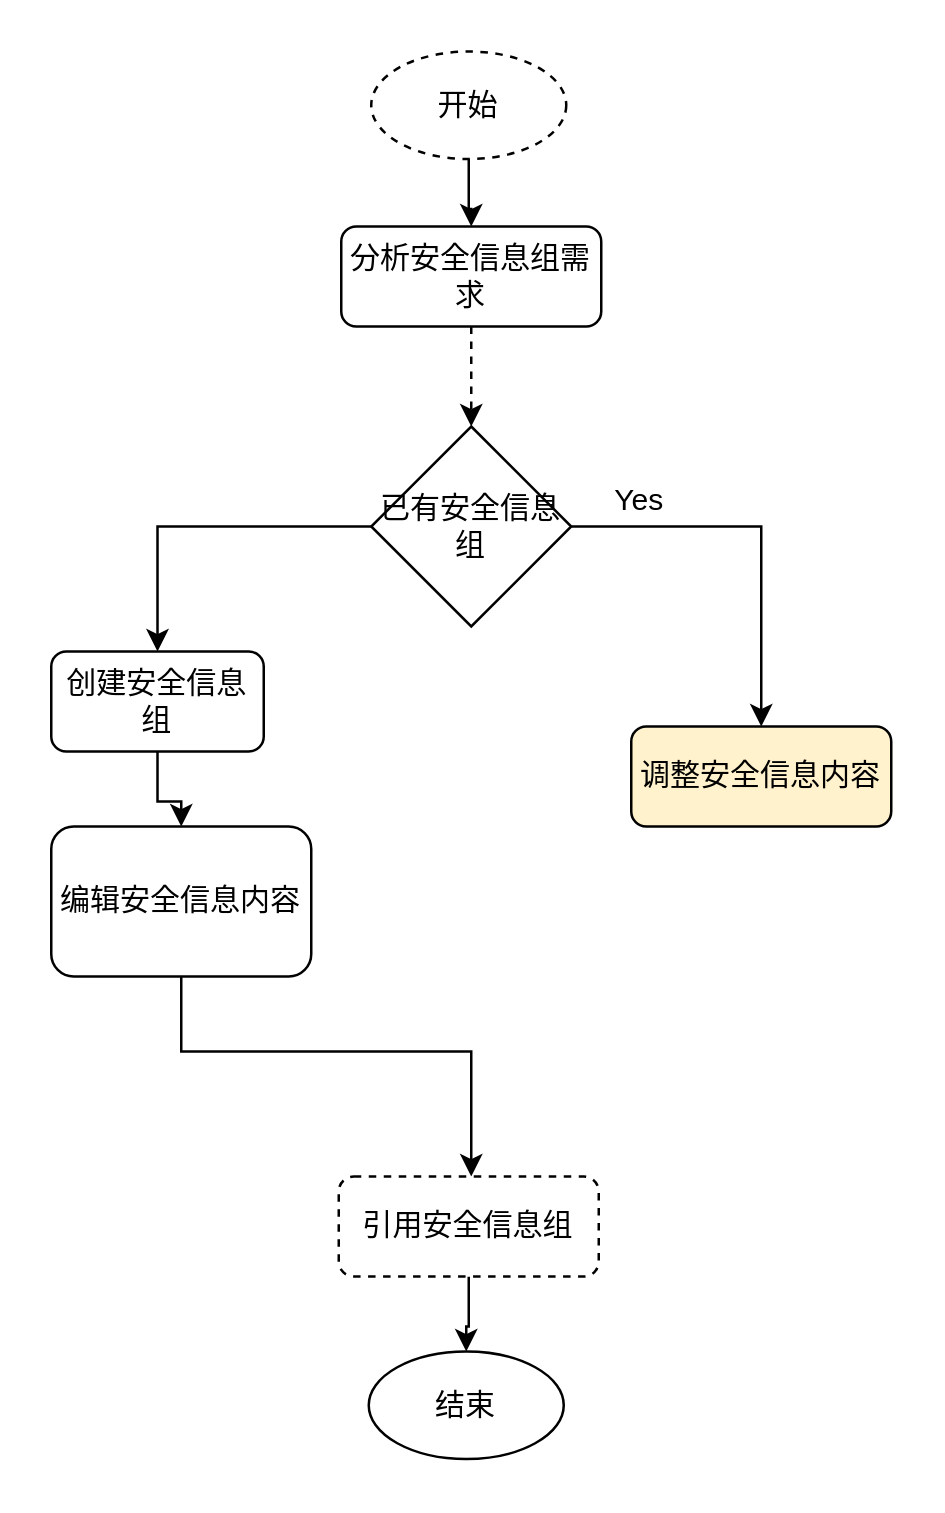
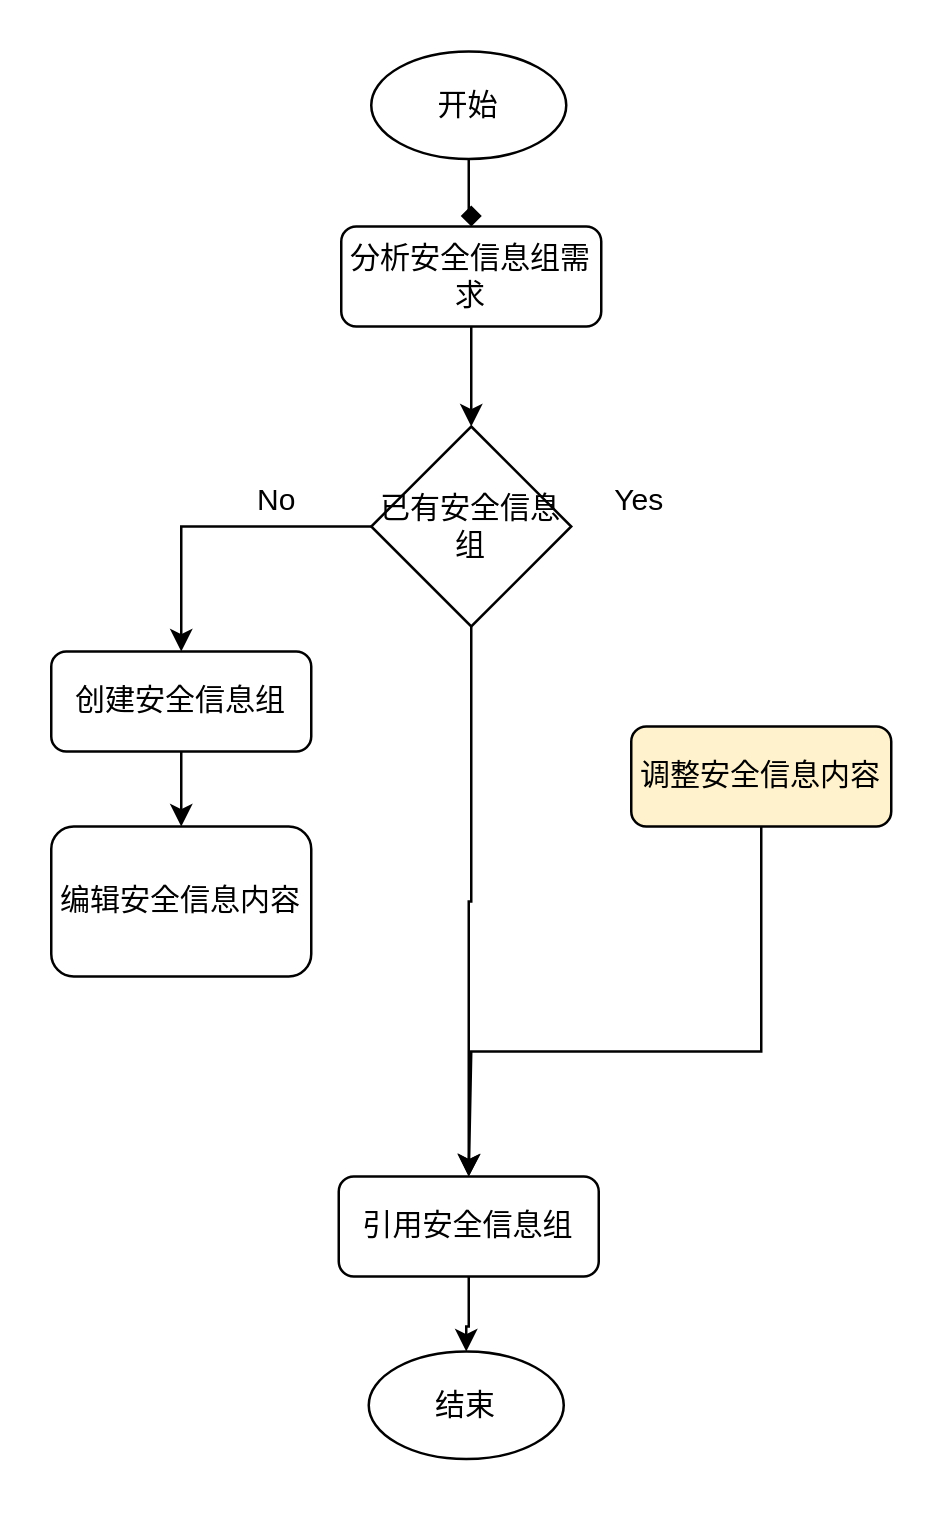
node "开始": style dashed -> solid
edge "开始" -> "分析安全信息组需求": arrowhead classic -> diamond
edge "分析安全信息组需求" -> "已有安全信息组": style dashed -> solid
node "No": added
edge "已有安全信息组" -> "调整安全信息内容": now "已有安全信息组" -> "引用安全信息组"
node "创建安全信息组": size 213x100 -> 260x100
edge "编辑安全信息内容" -> "引用安全信息组": removed
edge "调整安全信息内容" -> "引用安全信息组": added
node "引用安全信息组": style dashed -> solid
